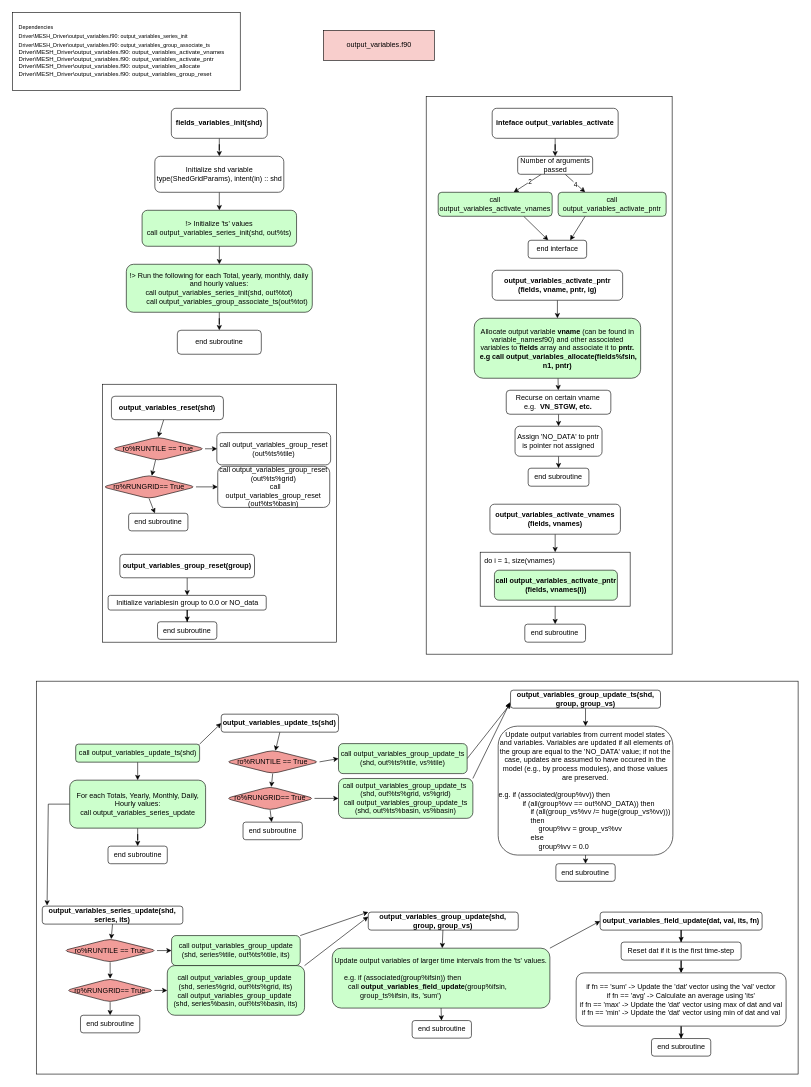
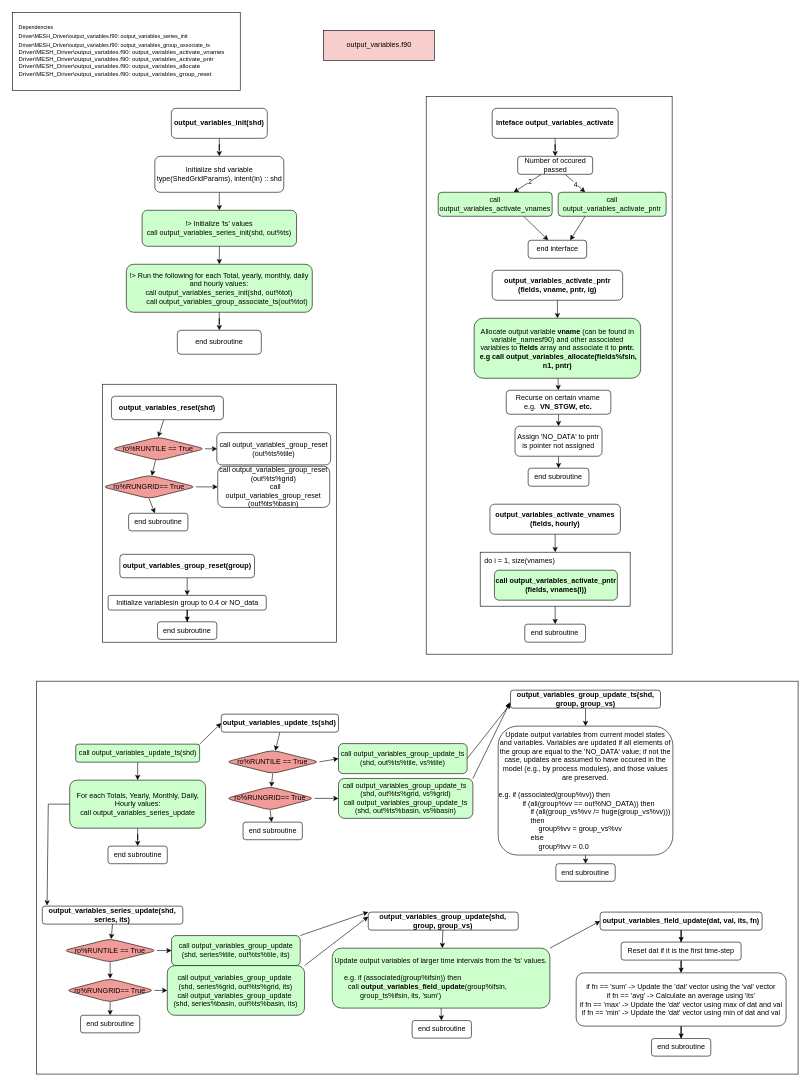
node "fields_variables_init(shd)": label "fields_variables_init(shd)" -> "output_variables_init(shd)"
node "Number of arguments passed": label "Number of arguments passed" -> "Number of occured passed"
node "output_variables_activate_vnames (fields, vnames)": label "output_variables_activate_vnames (fields, vnames)" -> "output_variables_activate_vnames (fields, hourly)"
node "Initialize variablesin group to 0.0 or NO_data": label "Initialize variablesin group to 0.0 or NO_data" -> "Initialize variablesin group to 0.4 or NO_data"
